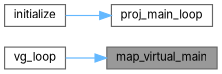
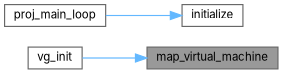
edge "initialize" -> "proj_main_loop": reversed
node "vg_loop": label "vg_loop" -> "vg_init"
node "map_virtual_main": label "map_virtual_main" -> "map_virtual_machine"
